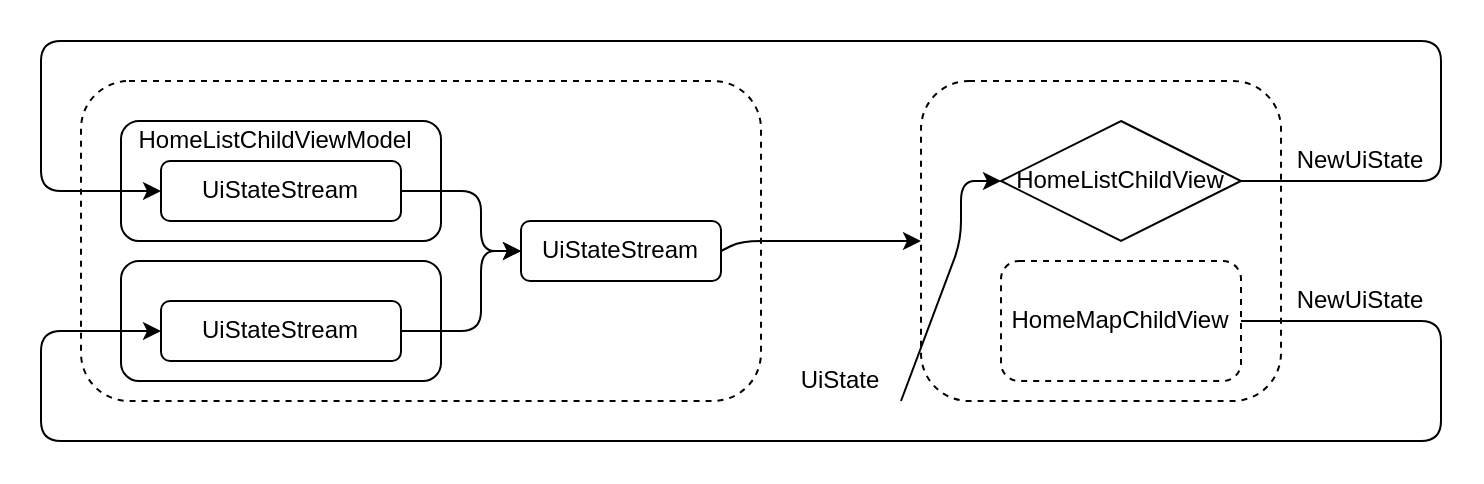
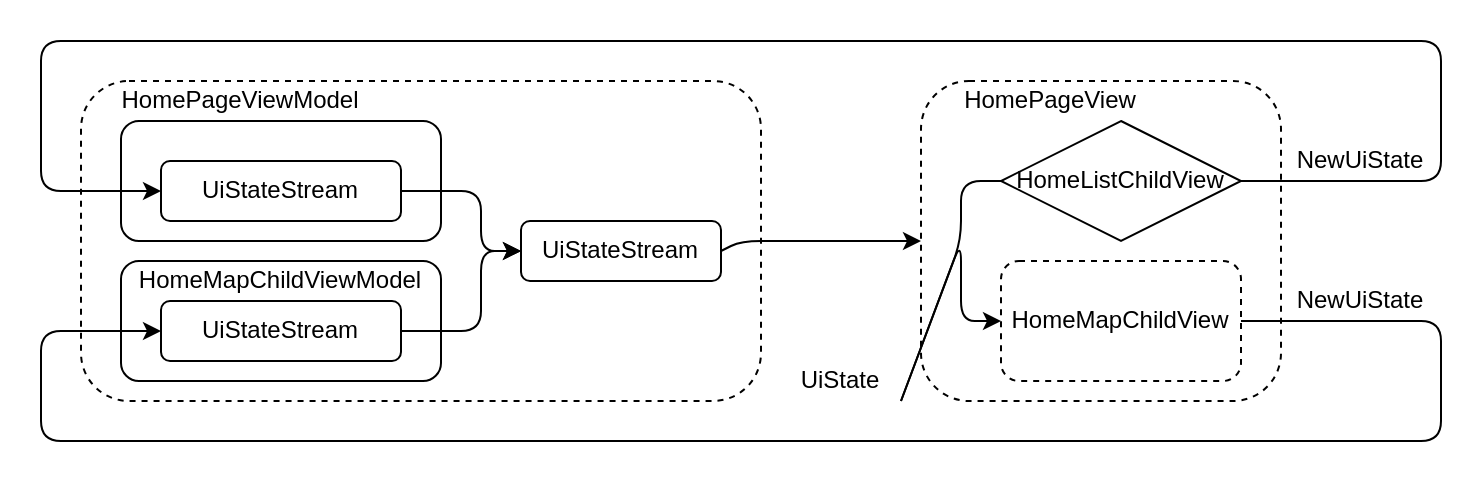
node "HomePageViewModel": added
node "HomePageView": added
node "HomeListChildViewModel": removed
edge "UiState" -> "HomeListChildView": arrowhead classic -> none
node "HomeMapChildViewModel": added
edge "UiState" -> "HomeMapChildView": added
